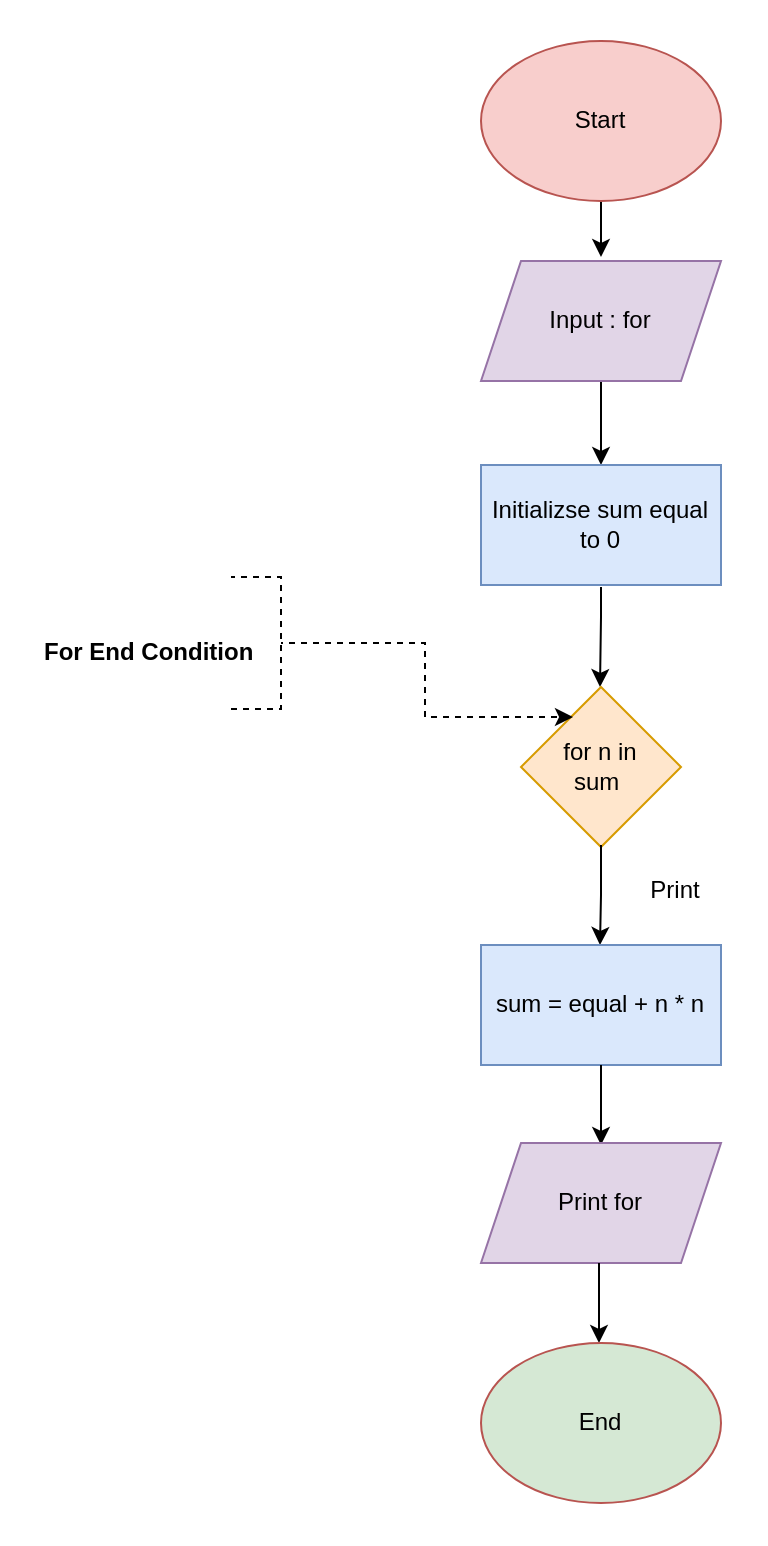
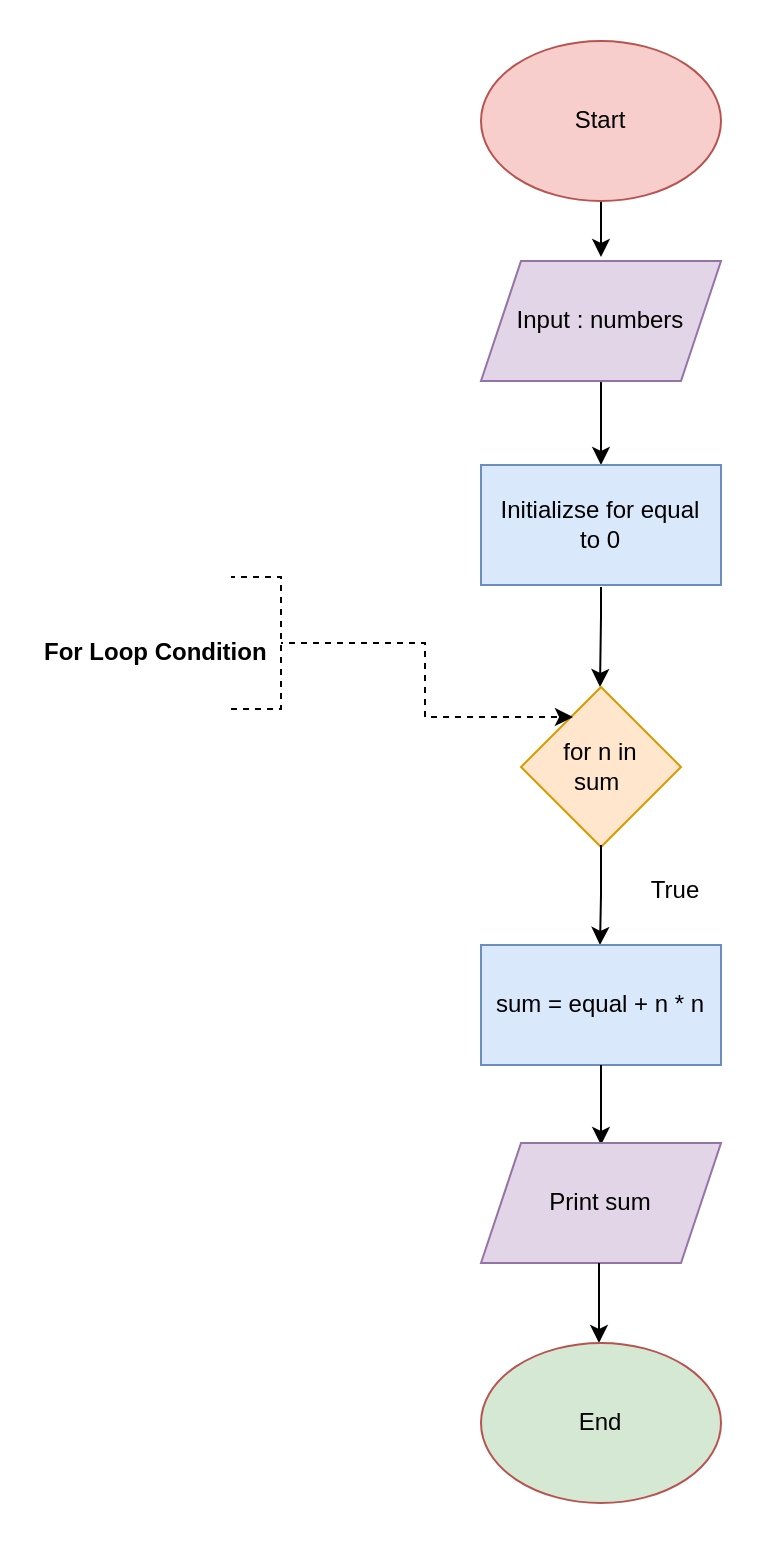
node "Input : for": label "Input : for" -> "Input : numbers"
node "Initializse sum equal to 0": label "Initializse sum equal to 0" -> "Initializse for equal to 0"
node "For End Condition": label "For End Condition" -> "For Loop Condition"
node "Print": label "Print" -> "True"
node "Print for": label "Print for" -> "Print sum"
